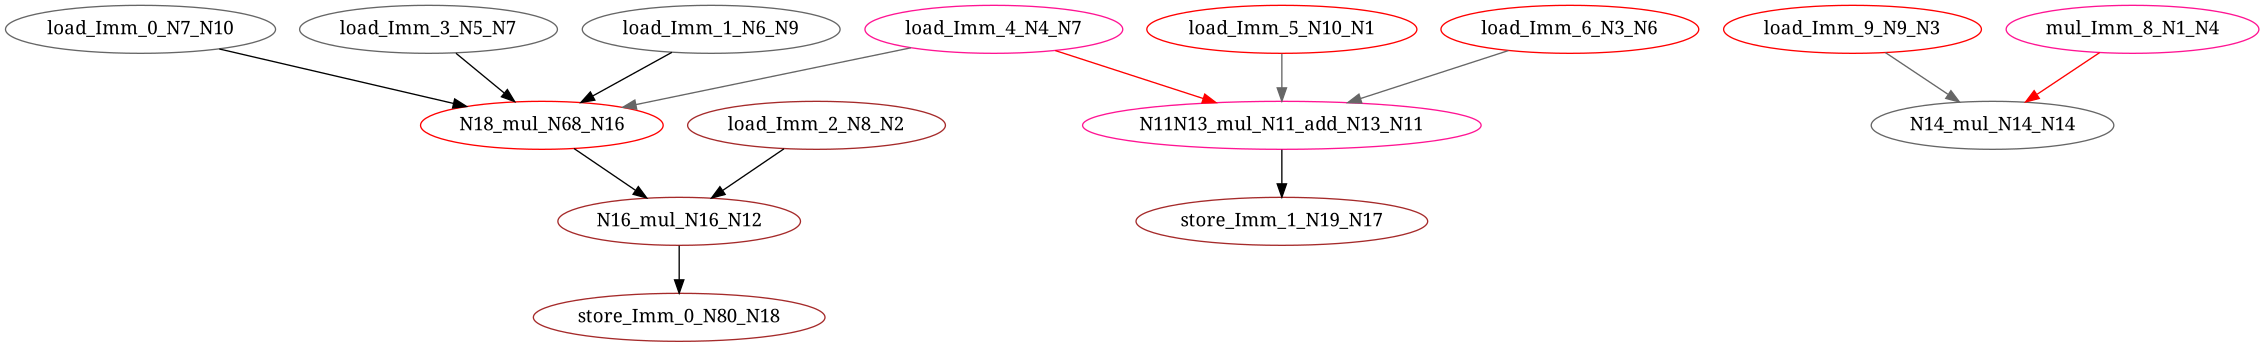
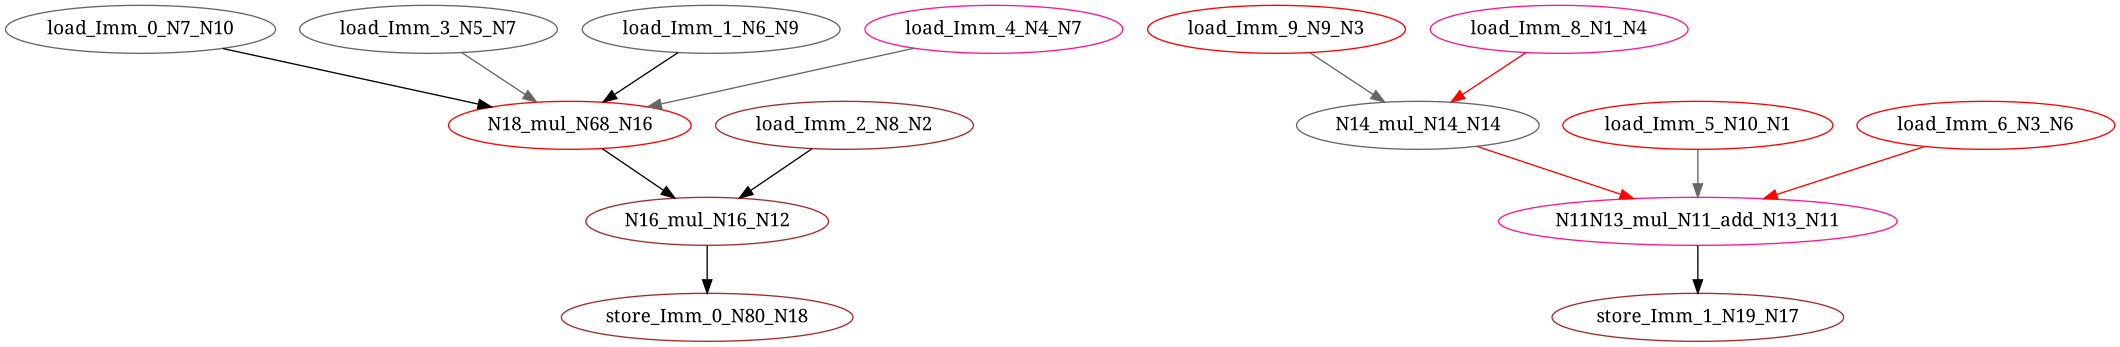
node "mul_Imm_8_N1_N4": label "mul_Imm_8_N1_N4" -> "load_Imm_8_N1_N4"
edge "load_Imm_3_N5_N7" -> "N18_mul_N68_N16": color black -> gray40
edge "load_Imm_4_N4_N7" -> "N11N13_mul_N11_add_N13_N11": now "N14_mul_N14_N14" -> "N11N13_mul_N11_add_N13_N11"
edge "load_Imm_6_N3_N6" -> "N11N13_mul_N11_add_N13_N11": color gray40 -> red
